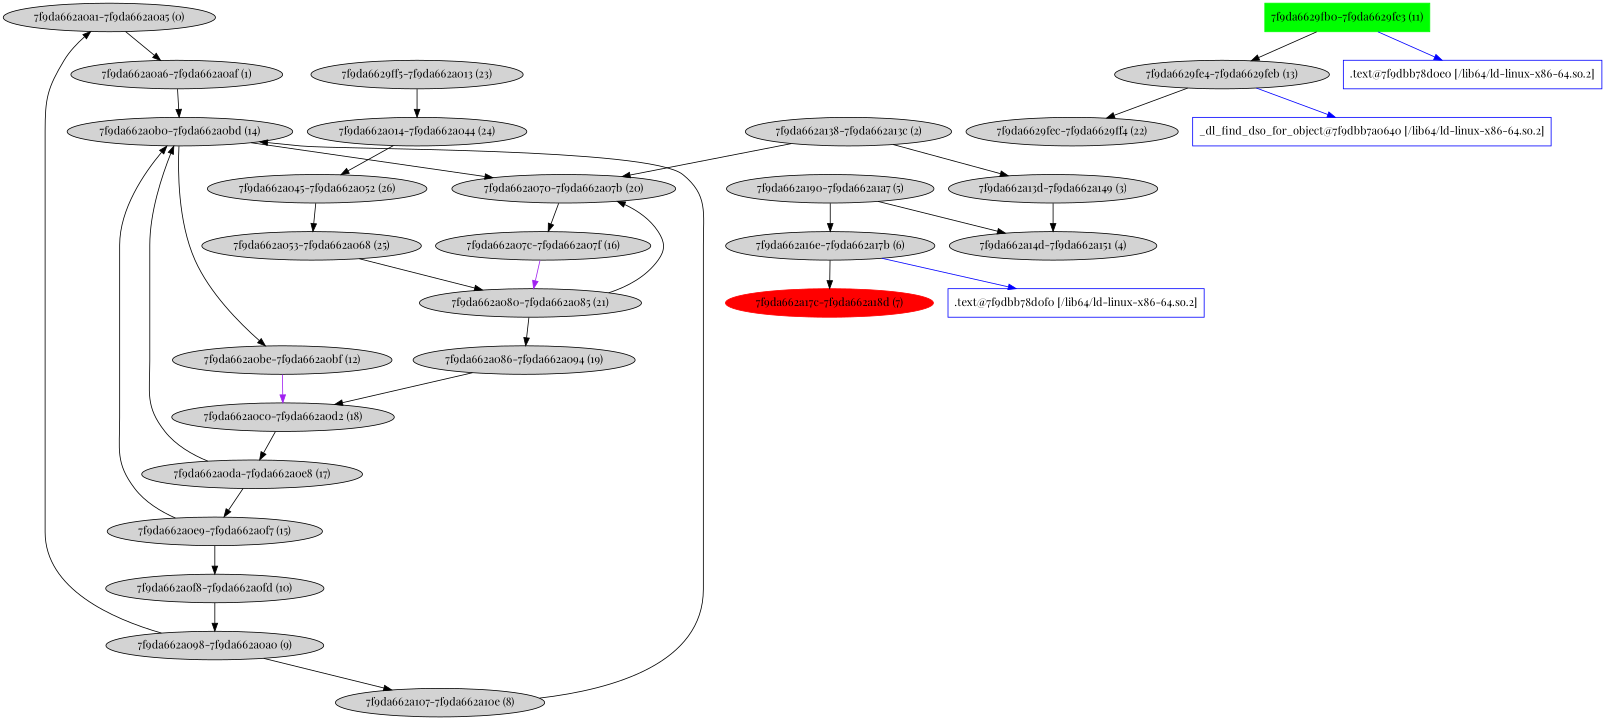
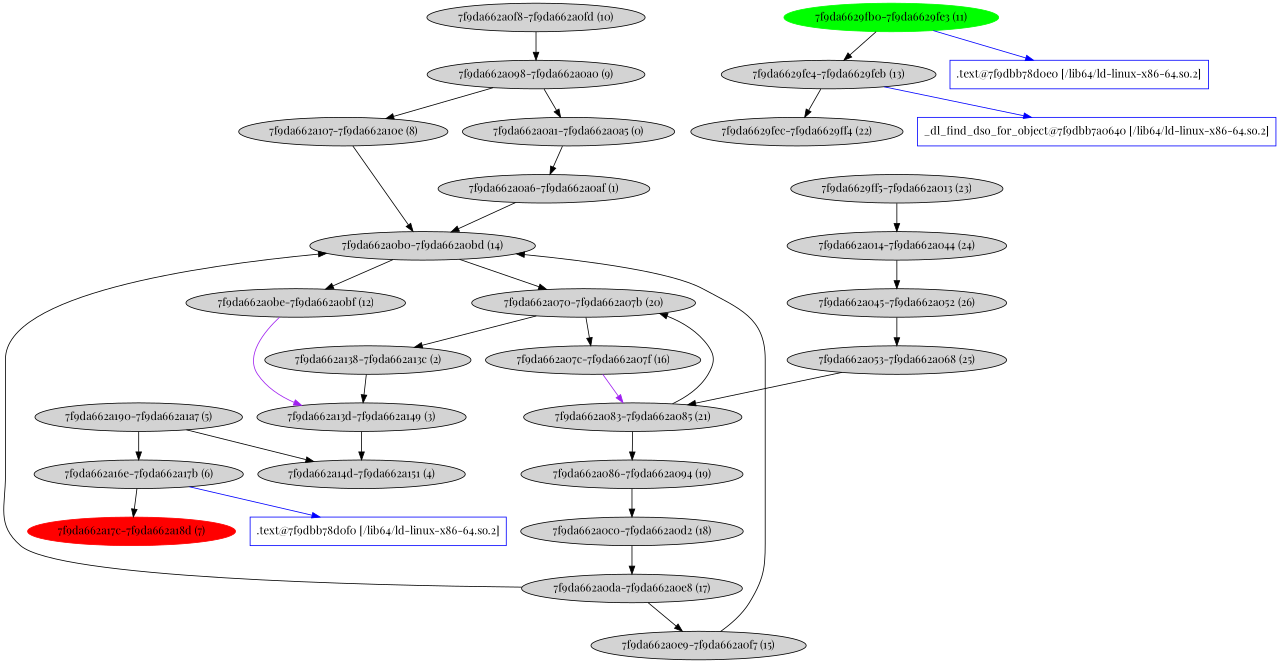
node "7f9da6629fb0-7f9da6629fe3 (11)": shape box -> ellipse
edge "7f9da662a138-7f9da662a13c (2)" -> "7f9da662a070-7f9da662a07b (20)": reversed
node "7f9da662a080-7f9da662a085 (21)": label "7f9da662a080-7f9da662a085 (21)" -> "7f9da662a083-7f9da662a085 (21)"
edge "7f9da662a0be-7f9da662a0bf (12)" -> "7f9da662a0c0-7f9da662a0d2 (18)": now "7f9da662a0be-7f9da662a0bf (12)" -> "7f9da662a13d-7f9da662a149 (3)"
edge "7f9da662a0e9-7f9da662a0f7 (15)" -> "7f9da662a0f8-7f9da662a0fd (10)": removed
